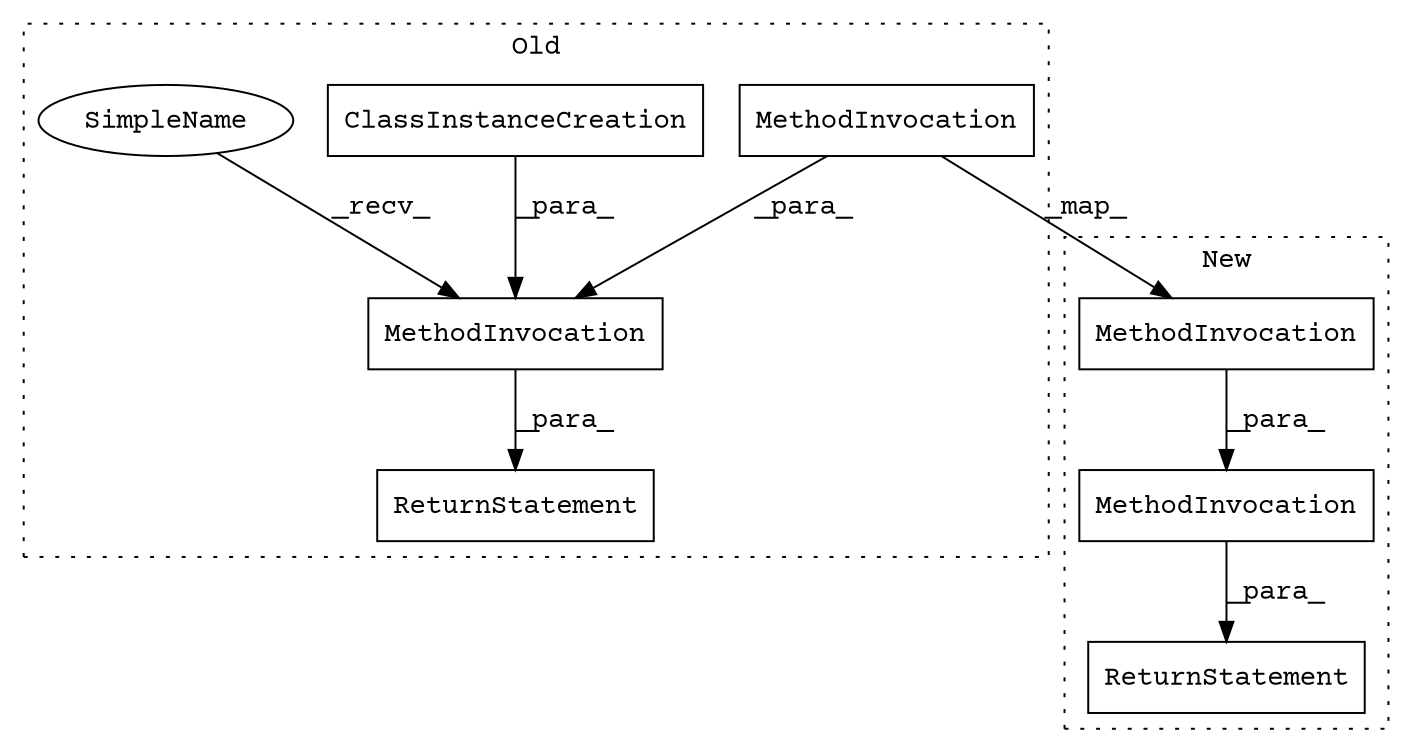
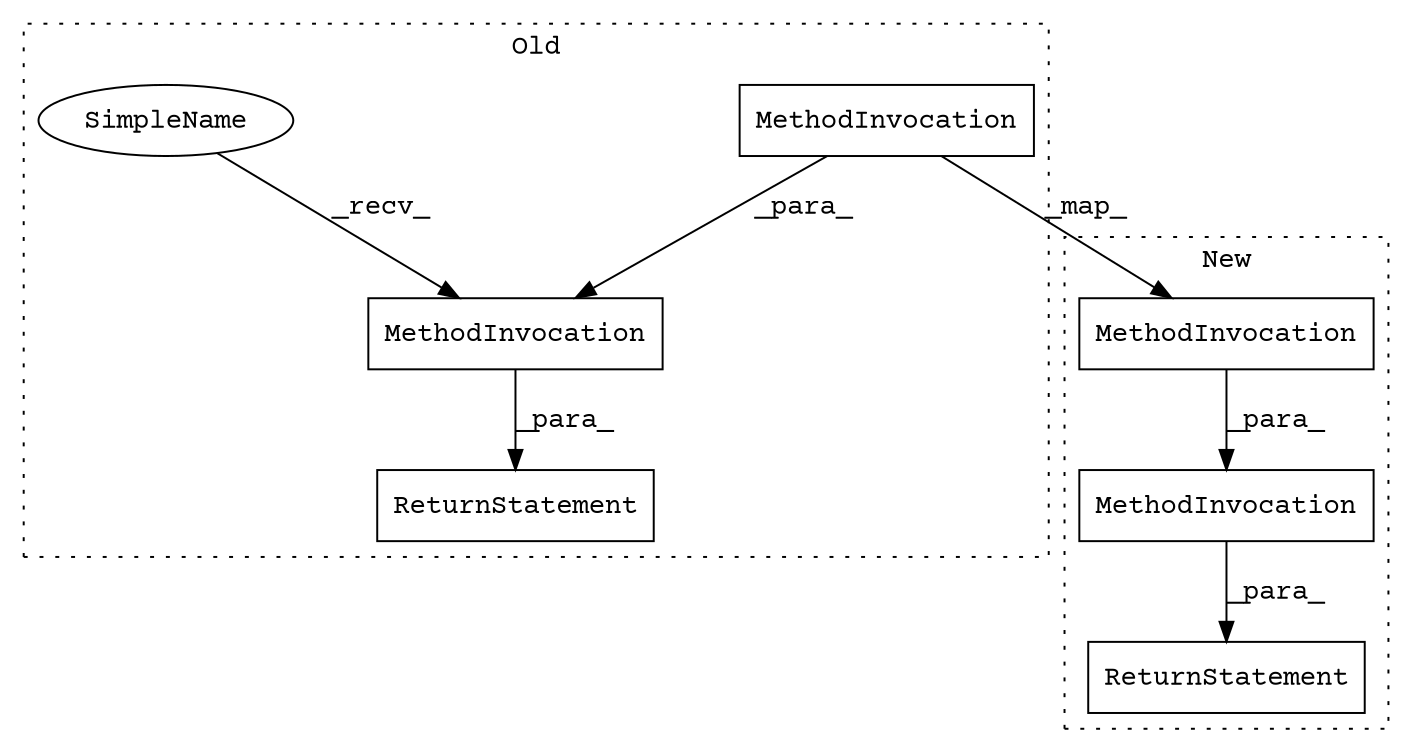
node "ClassInstanceCreation": removed
